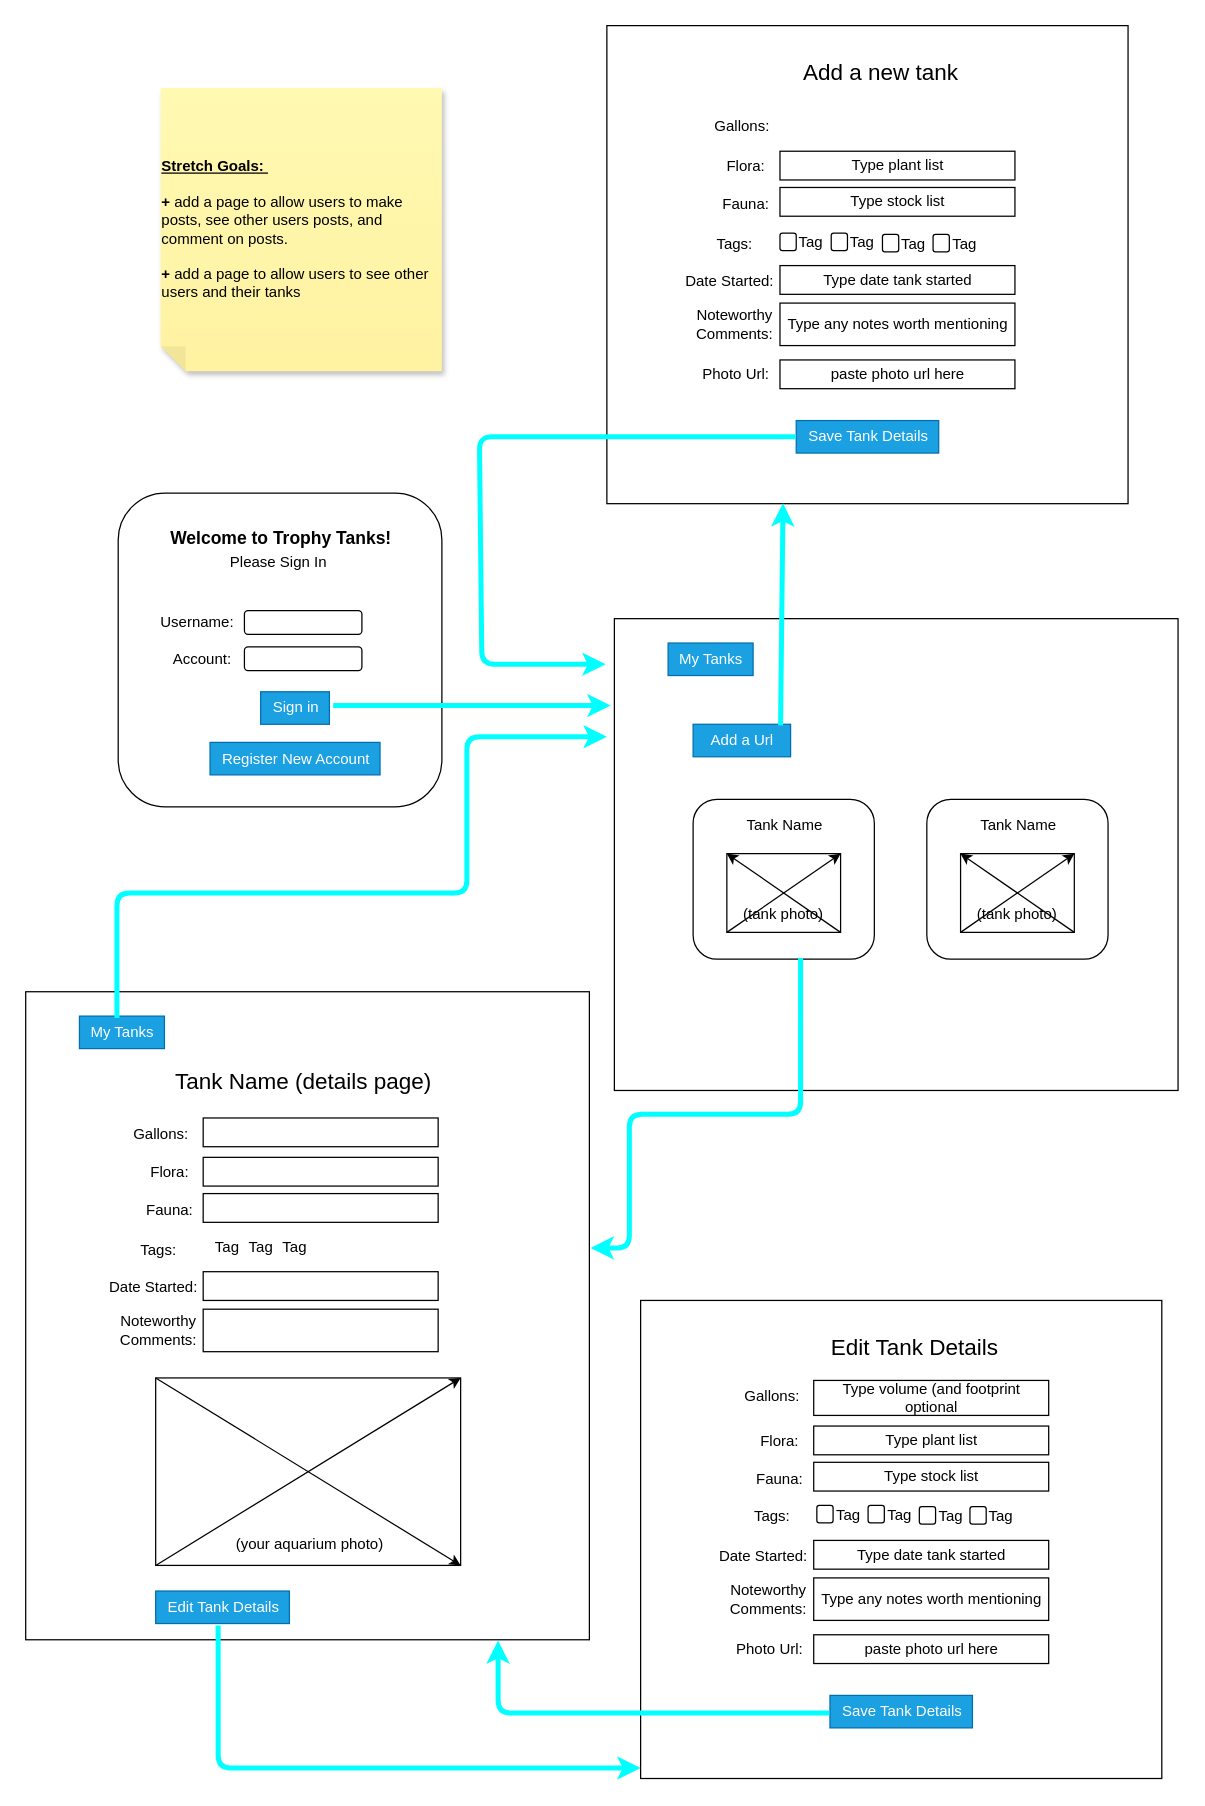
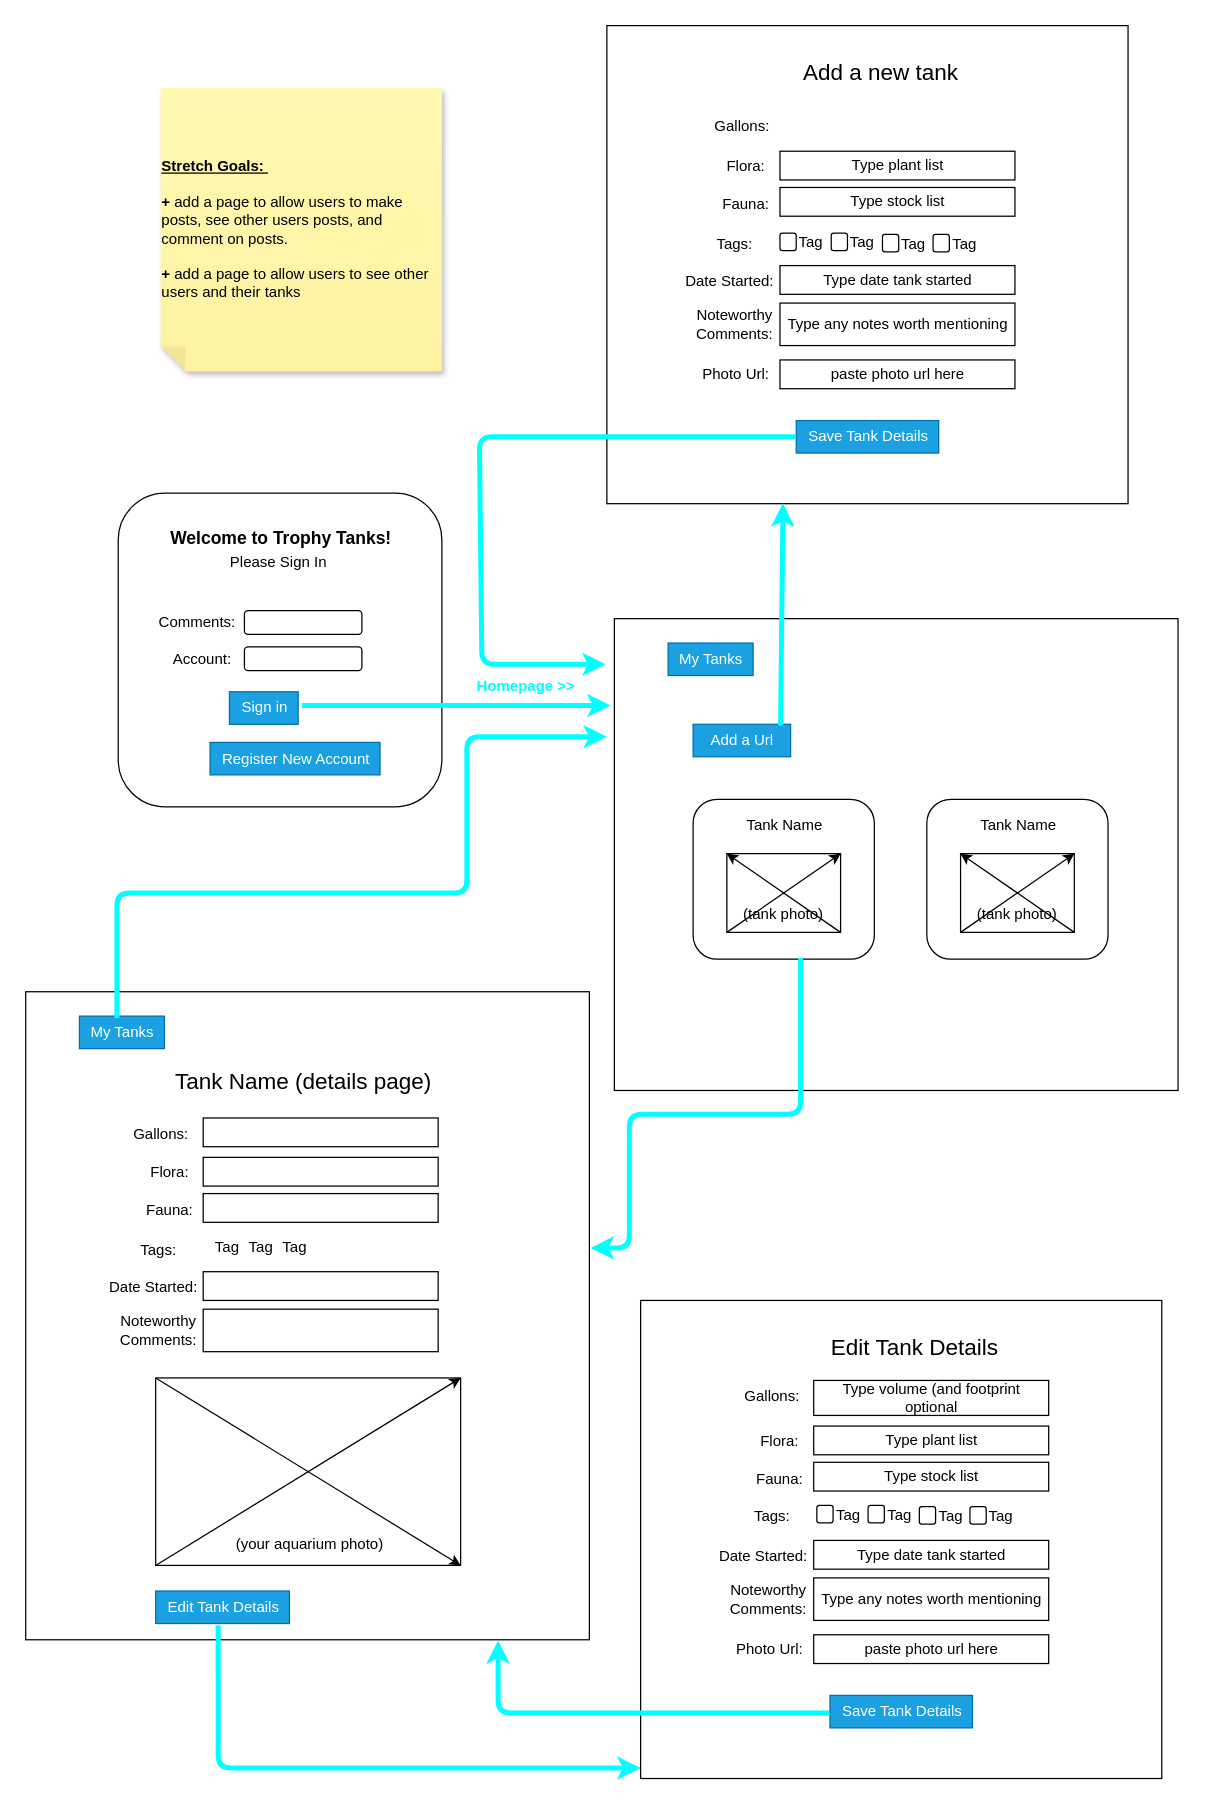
node "Username:": label "Username:" -> "Comments:"
node "Homepage >>": added
node "Sign in": moved (295, 708) -> (264, 708)
